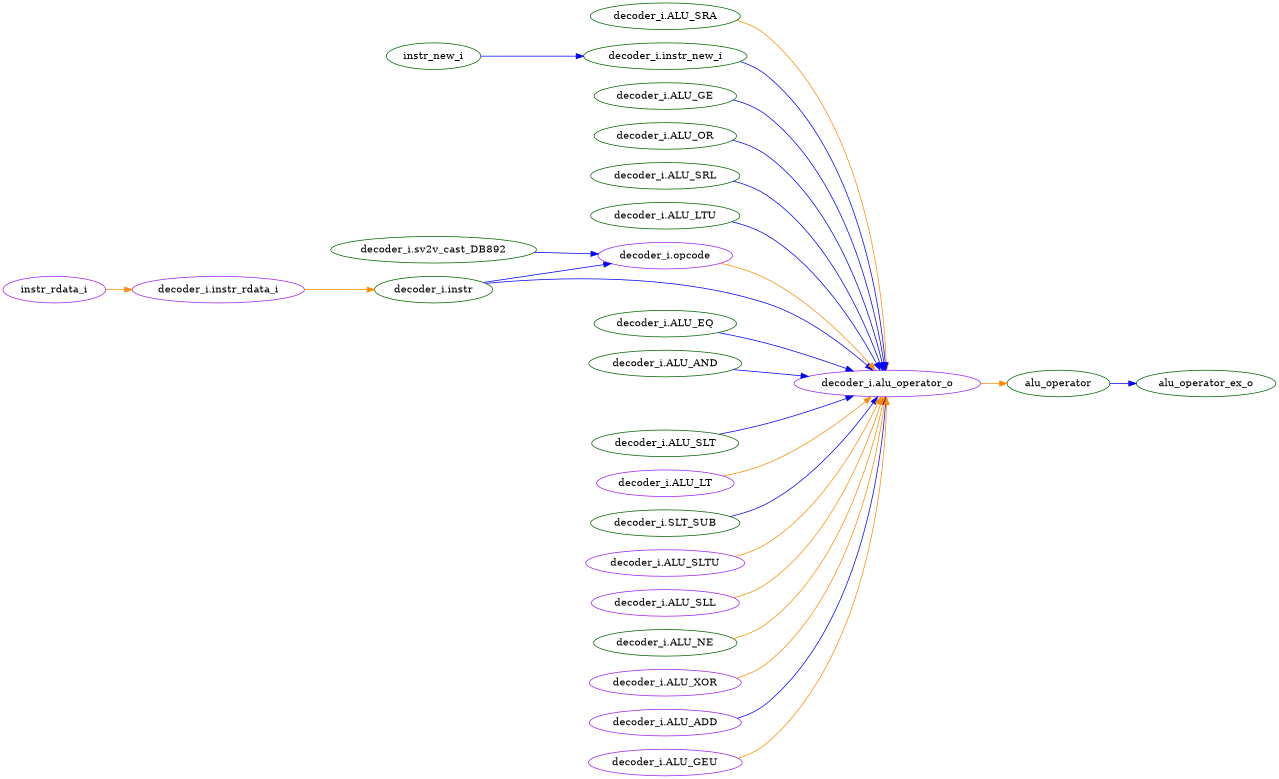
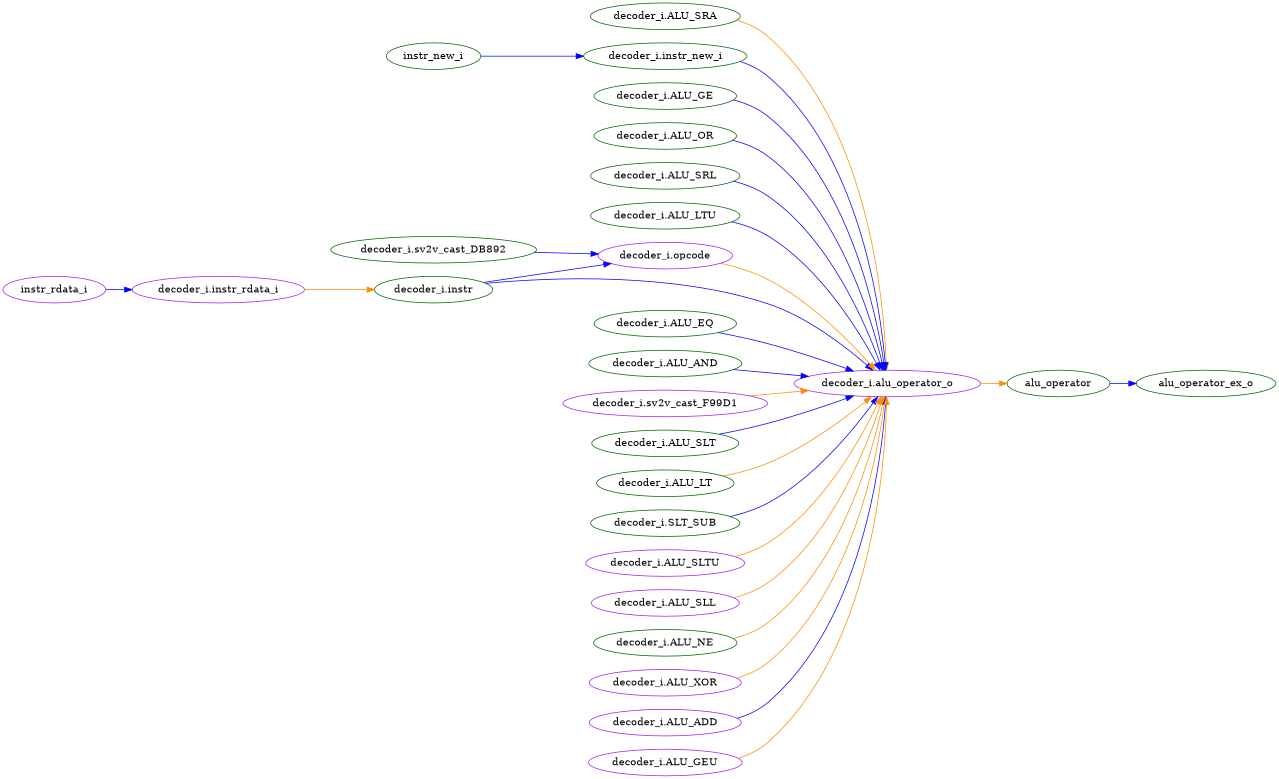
edge "instr_rdata_i" -> "decoder_i.instr_rdata_i": color darkorange -> blue
node "decoder_i.sv2v_cast_F99D1": added
node "decoder_i.ALU_LT": color purple -> darkgreen
